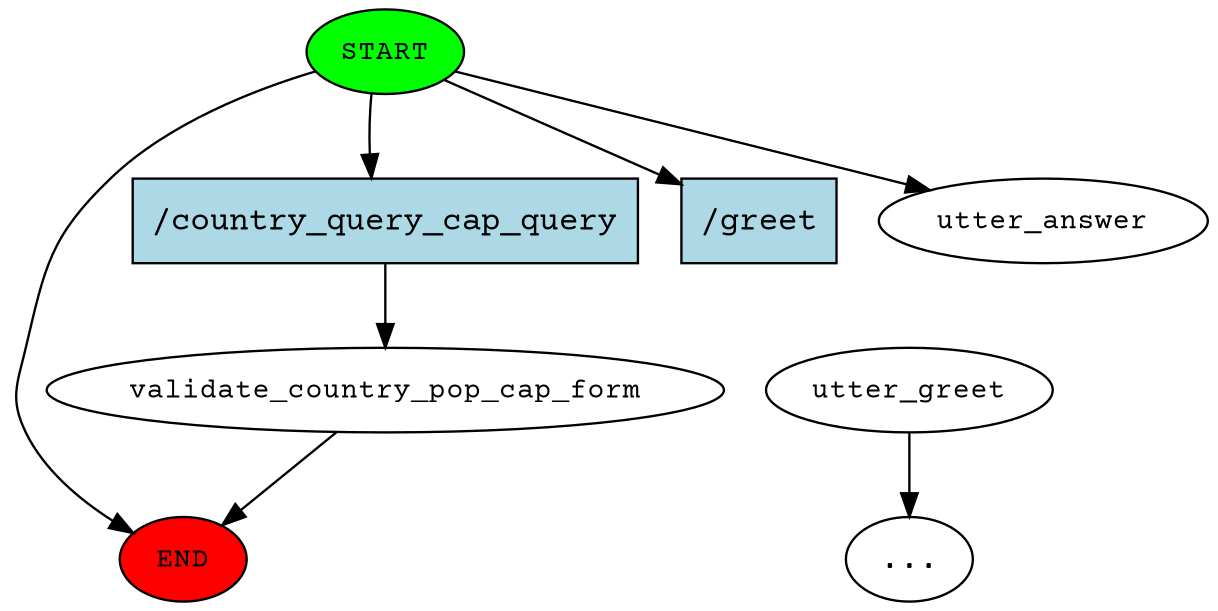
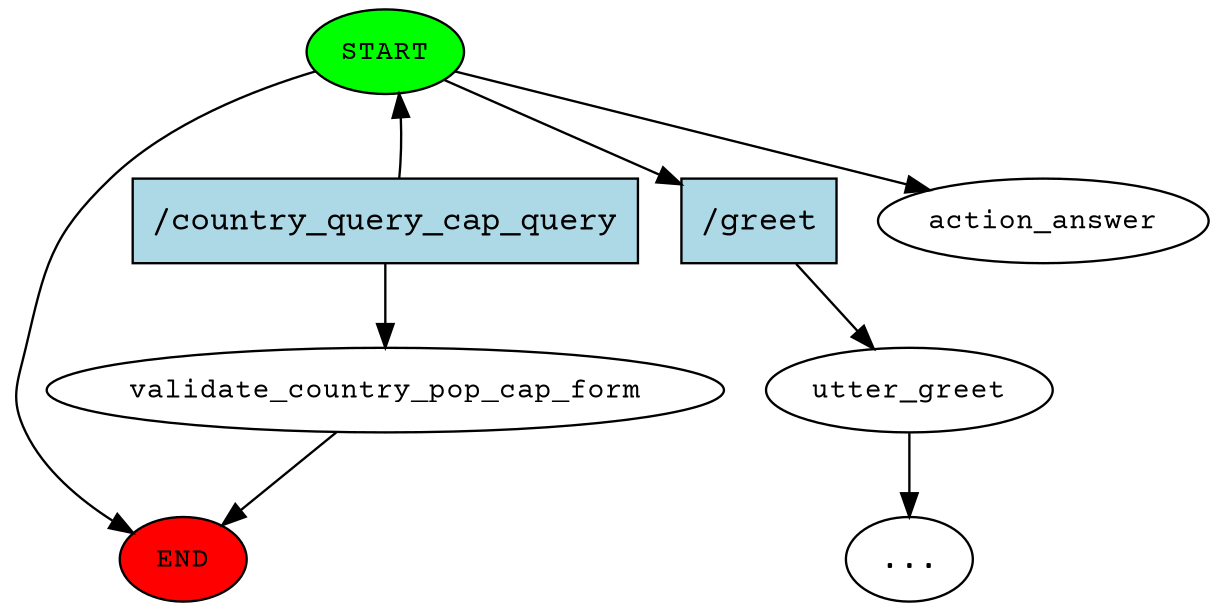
edge "START" -> "/country_query_cap_query": reversed
node "utter_answer": label "utter_answer" -> "action_answer"
edge "/greet" -> "utter_greet": added
